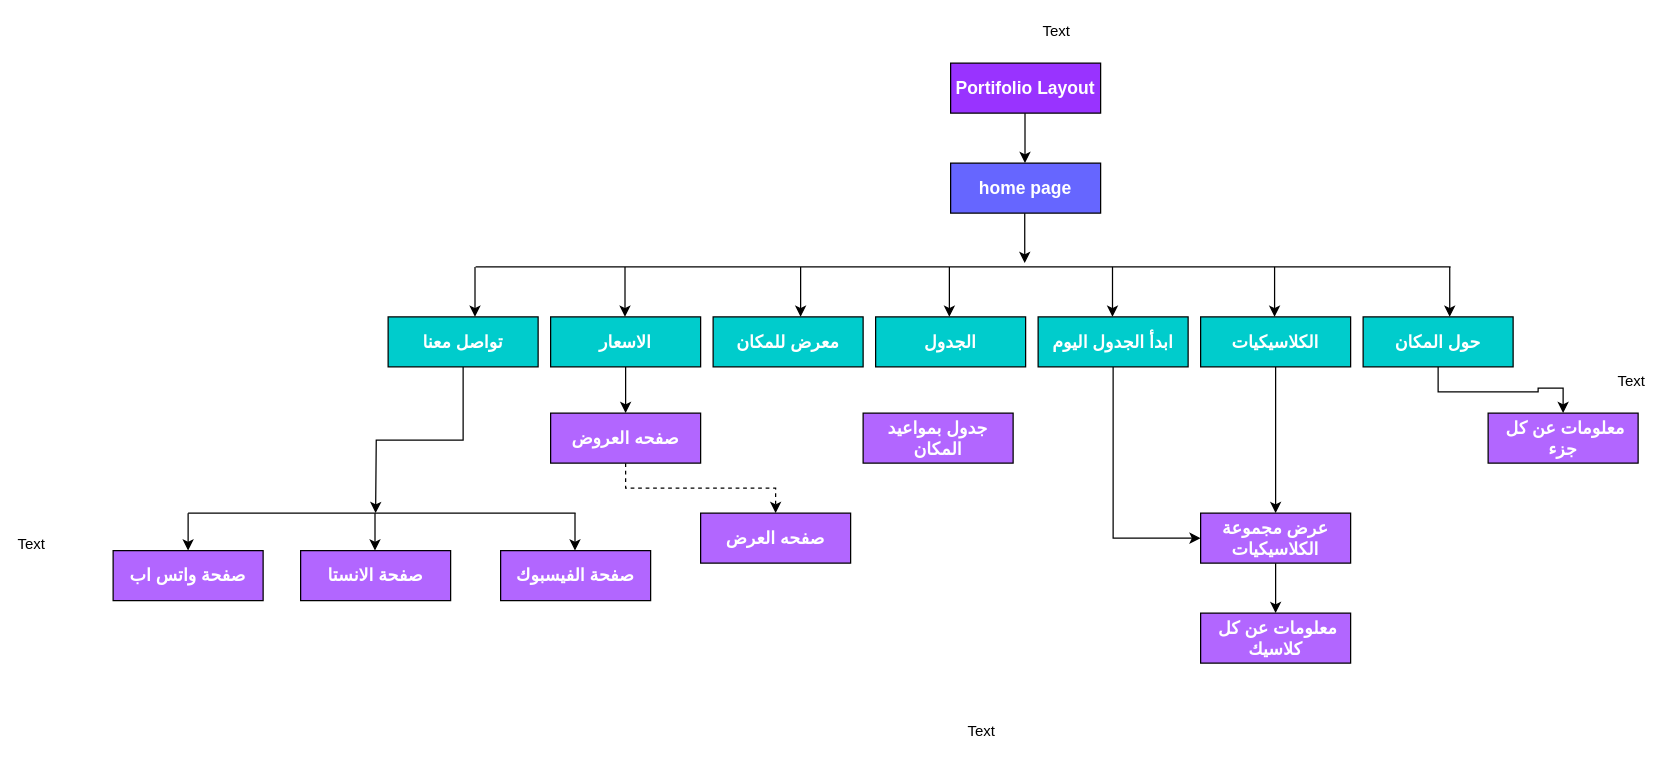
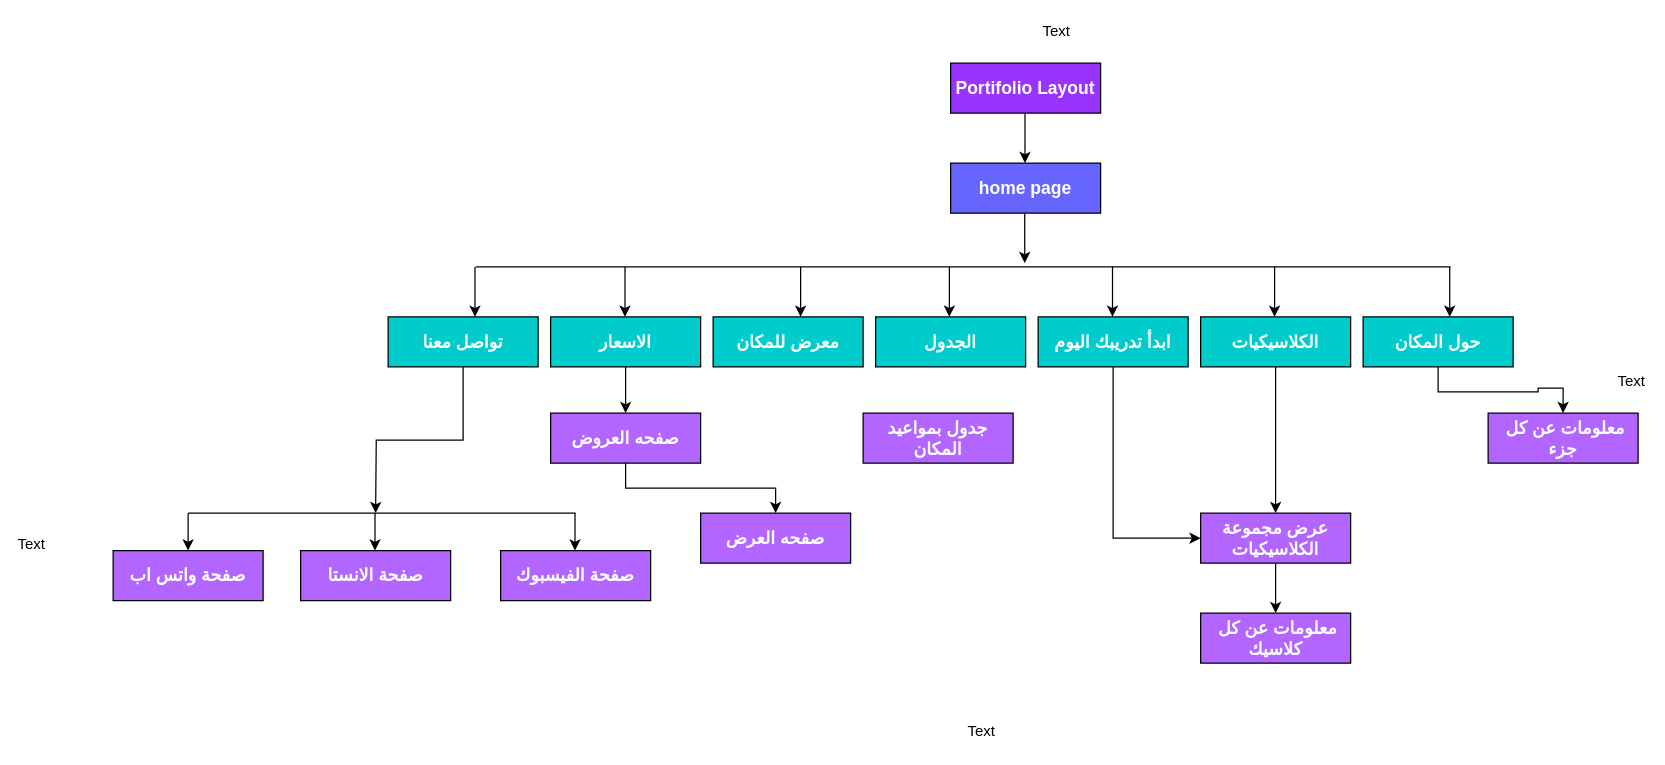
node "ابدأ الجدول اليوم": label "ابدأ الجدول اليوم" -> "ابدأ تدريبك اليوم"
edge "صفحه العروض" -> "صفحه العرض": style dashed -> solid
